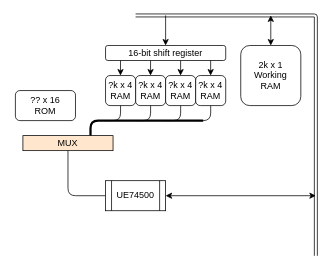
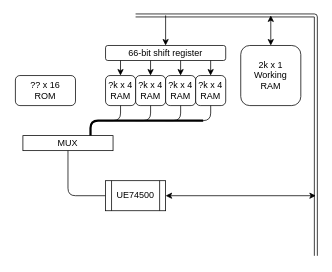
node "16-bit shift register": label "16-bit shift register" -> "66-bit shift register"
node "?? x 16 ROM": moved (45, 105) -> (45, 90)
node "MUX": fillcolor #ffe6cc -> #ffffff
